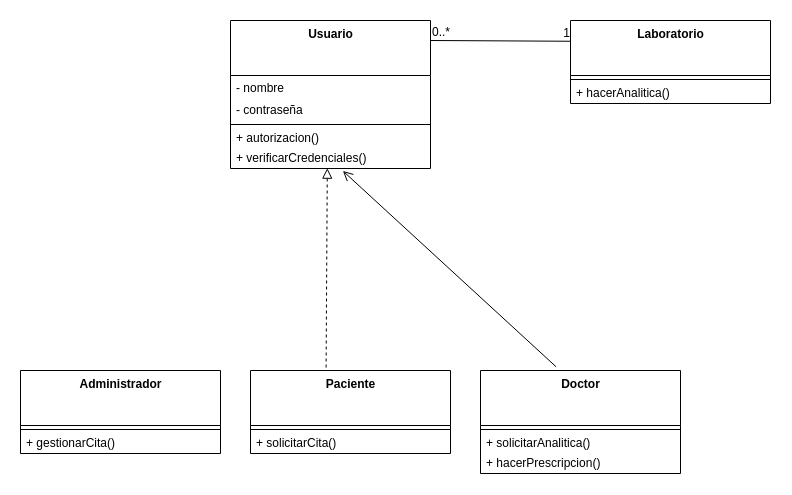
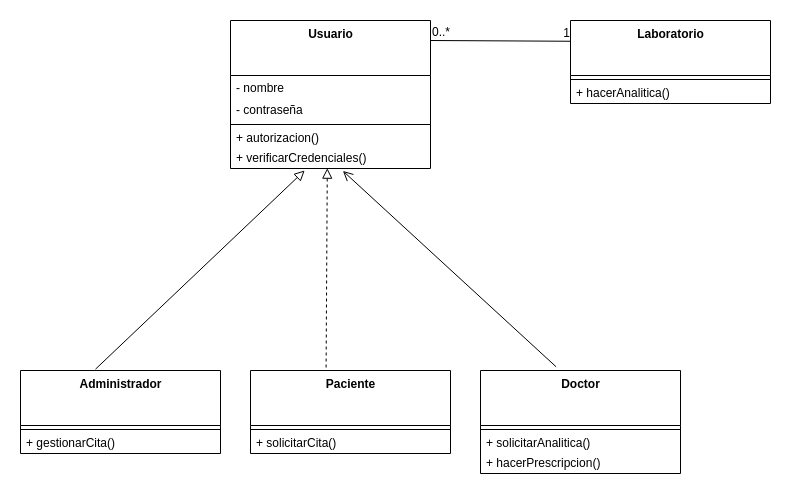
edge "Administrador" -> "+ verificarCredenciales()": added
